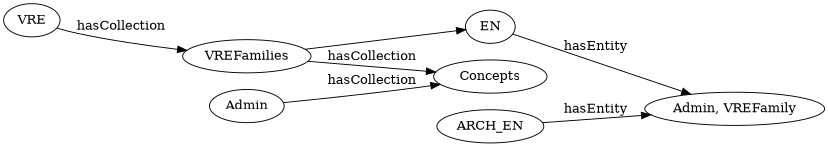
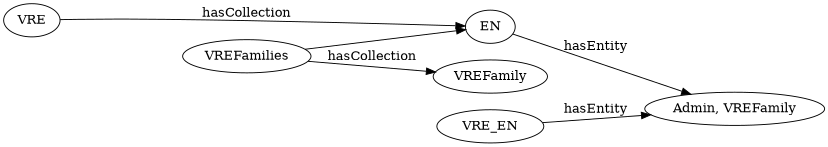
edge "VRE" -> "VREFamilies": now "VRE" -> "EN"
node "Concepts": label "Concepts" -> "VREFamily"
node "Admin": removed
node "ARCH_EN": label "ARCH_EN" -> "VRE_EN"
